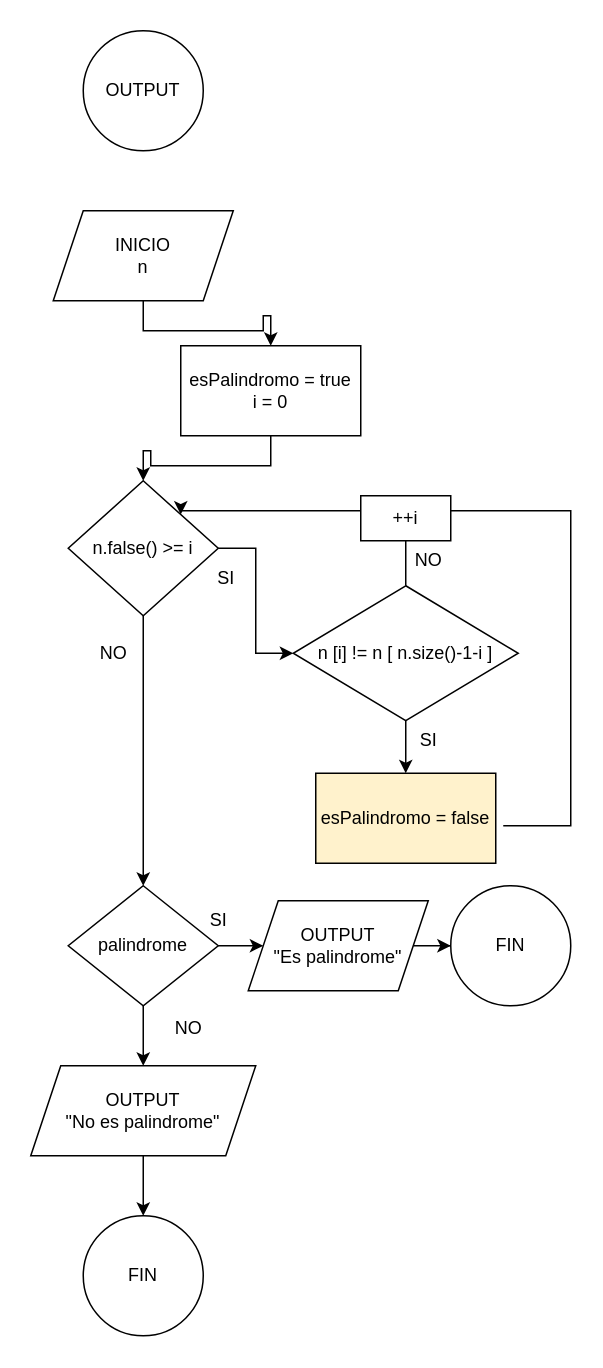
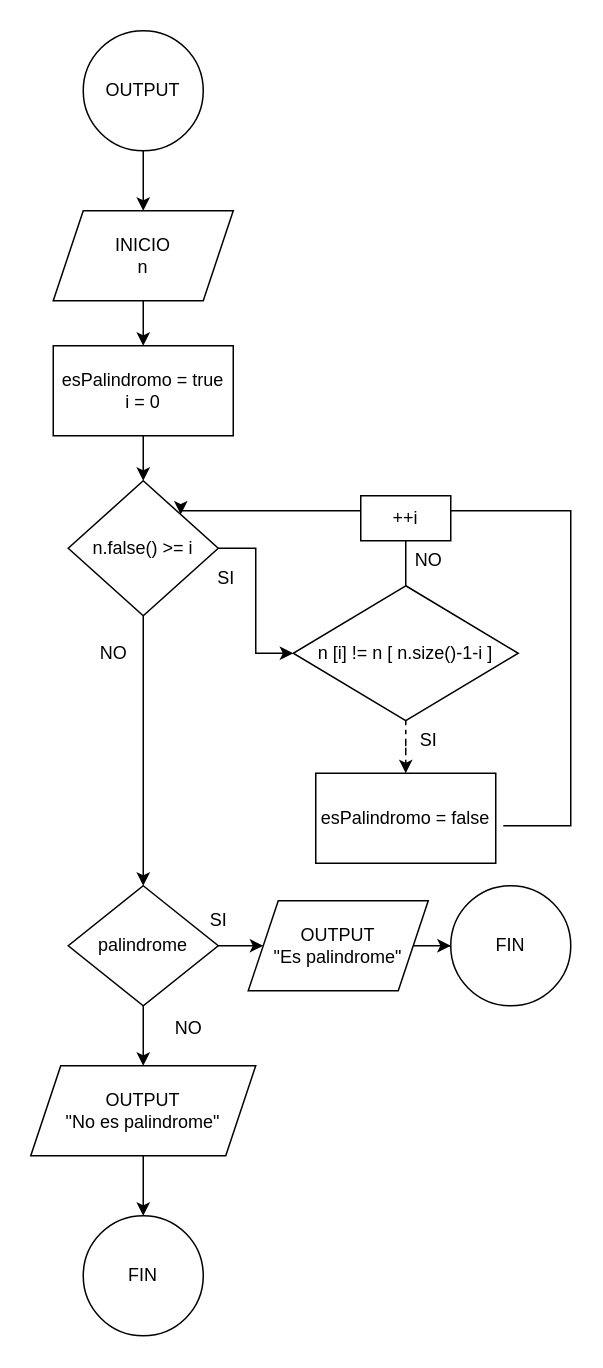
edge "OUTPUT" -> "INICIO n": added
node "esPalindromo = true i = 0": moved (271, 391) -> (143, 391)
edge "n [i] != n [ n.size()-1-i ]" -> "esPalindromo = false": style solid -> dashed
node "esPalindromo = false": fillcolor #fff2cc -> #ffffff
